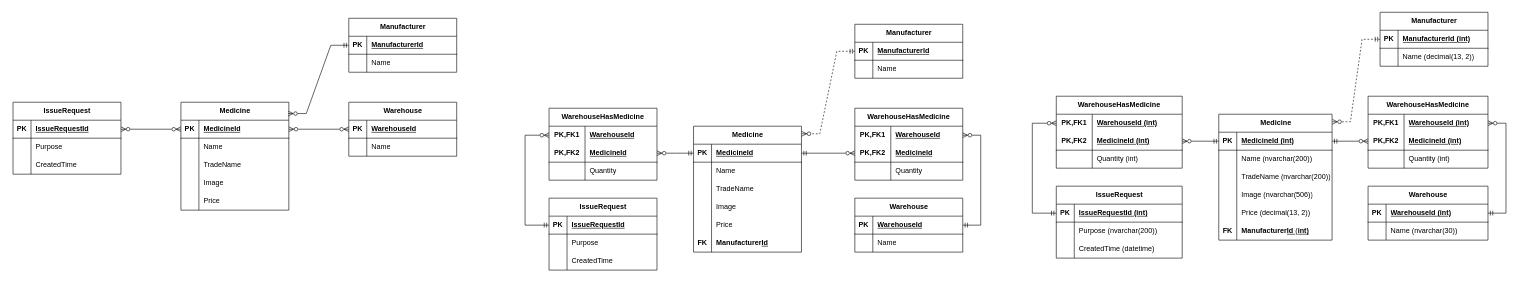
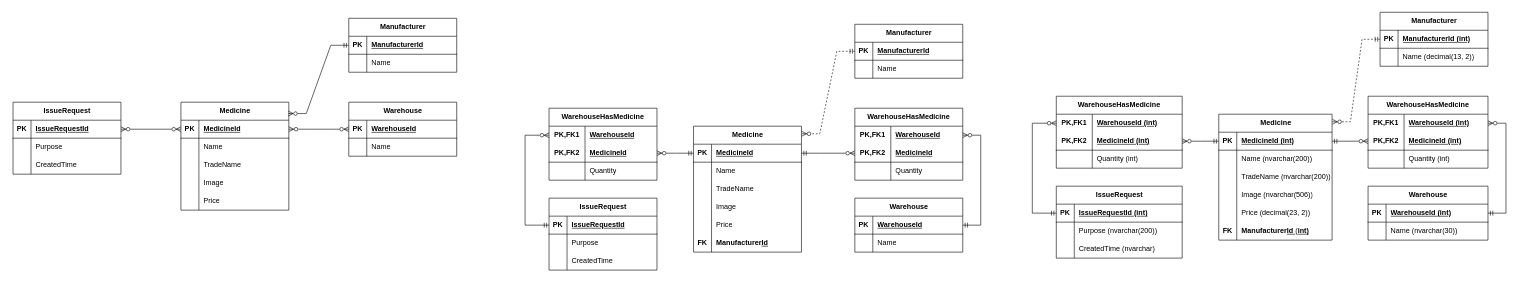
node "Price (decimal(13, 2))": label "Price (decimal(13, 2))" -> "Price (decimal(23, 2))"
node "CreatedTime (datetime)": label "CreatedTime (datetime)" -> "CreatedTime (nvarchar)"
